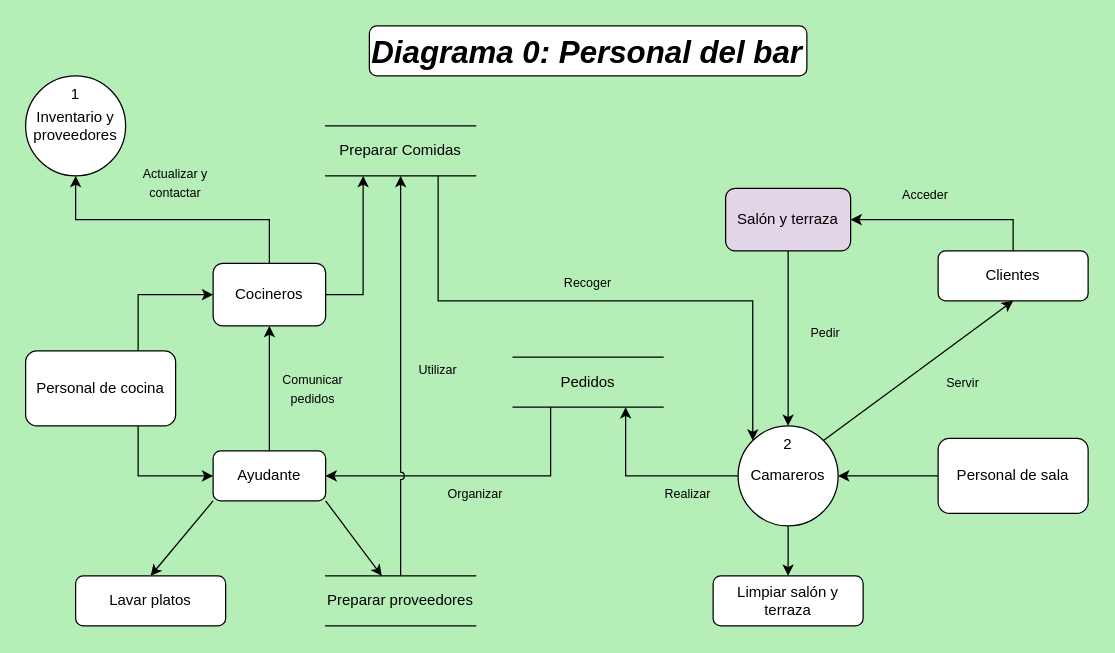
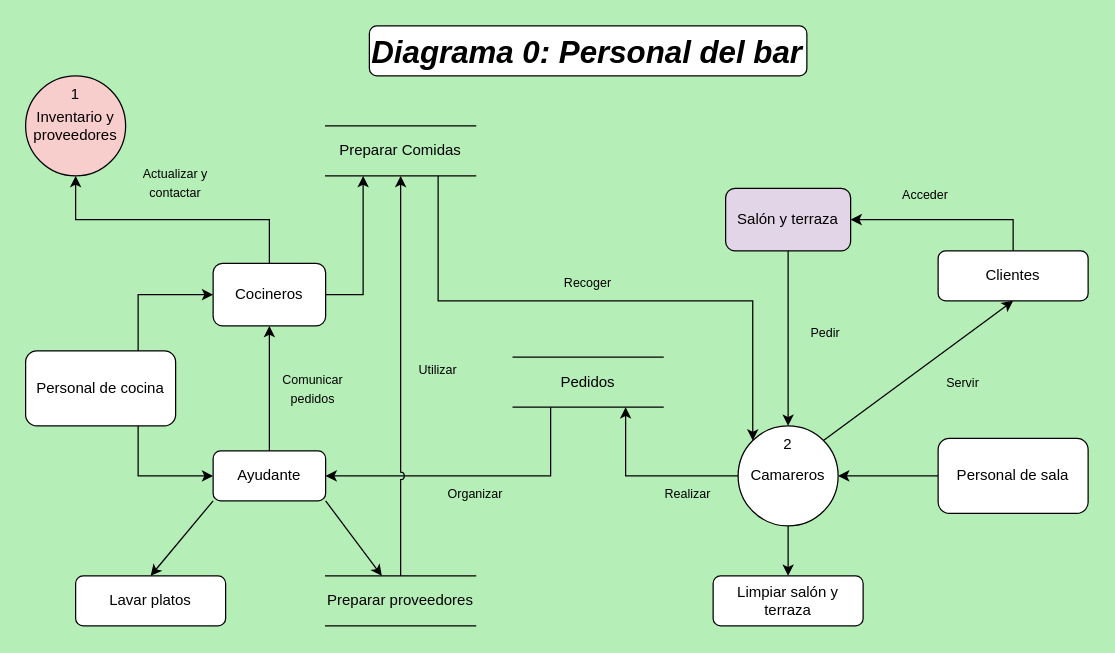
node "Inventario y proveedores": fillcolor #ffffff -> #f8cecc
